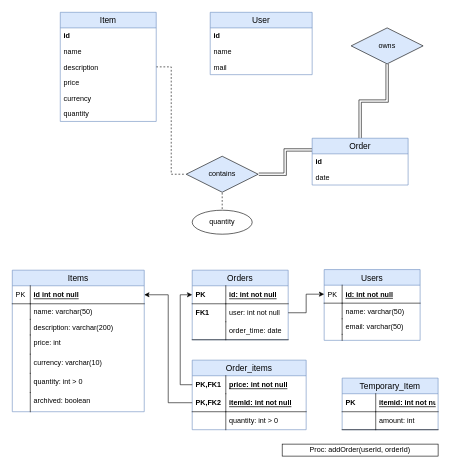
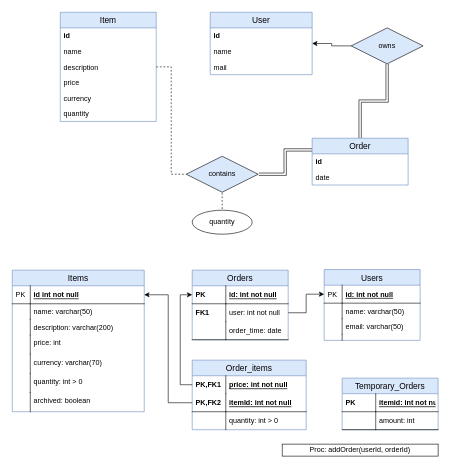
edge "owns" -> "User": added
node "currency: varchar(10)": label "currency: varchar(10)" -> "currency: varchar(70)"
node "Temporary_Item": label "Temporary_Item" -> "Temporary_Orders"
